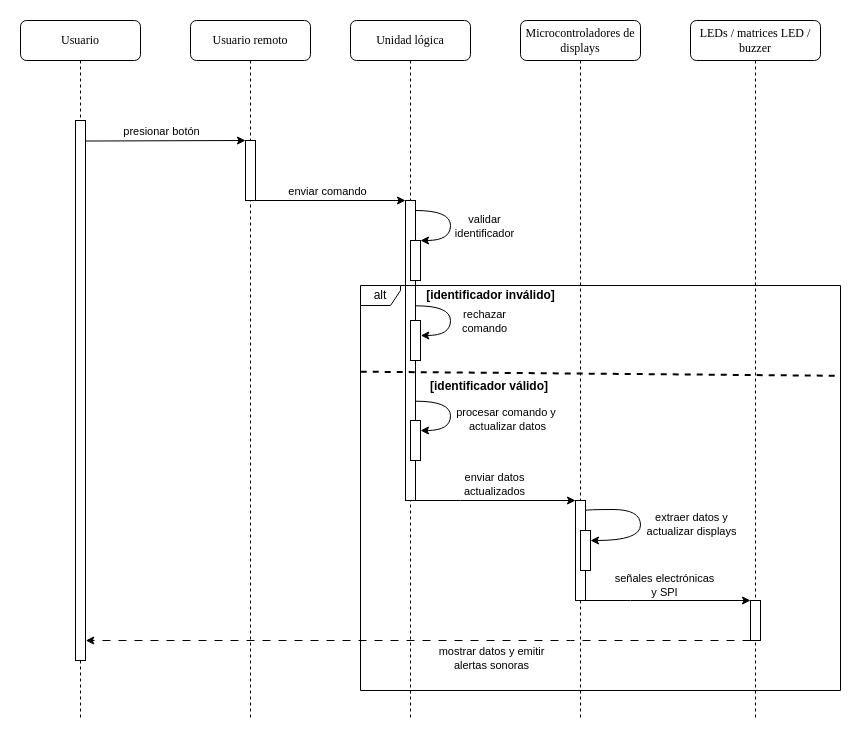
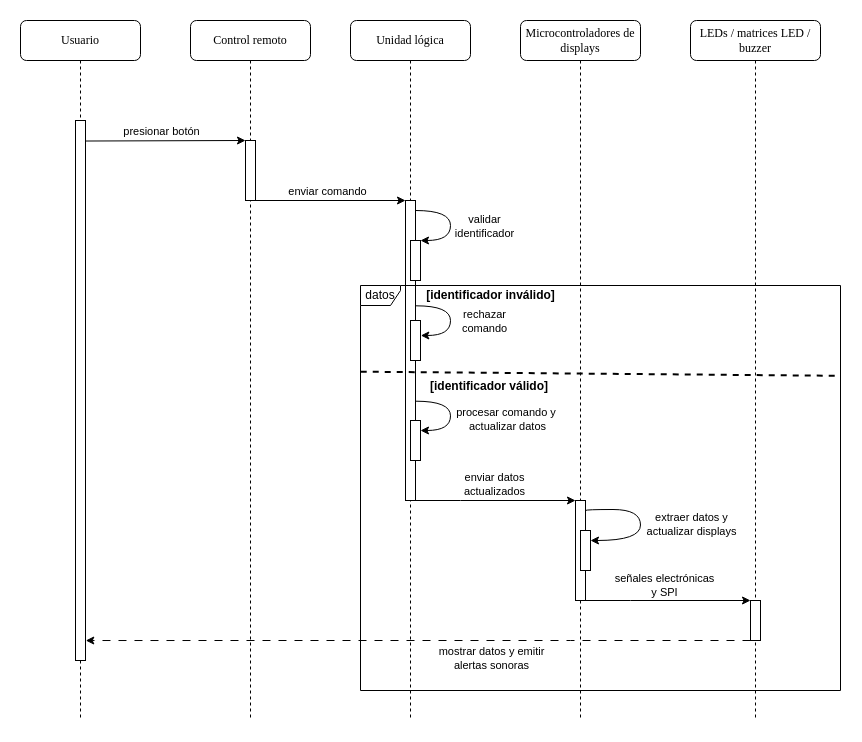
node "Usuario remoto": label "Usuario remoto" -> "Control remoto"
node "alt": label "alt" -> "datos"
